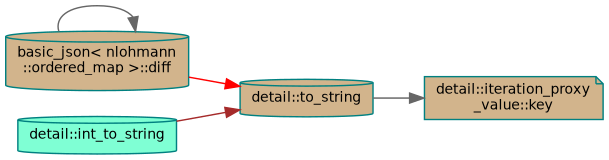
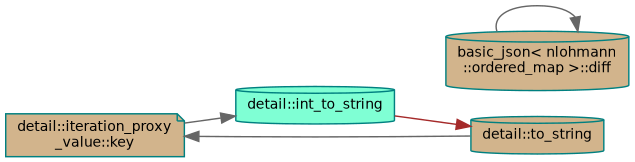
edge "basic_json< nlohmann ::ordered_map >::diff" -> "detail::to_string": removed
edge "detail::iteration_proxy _value::key" -> "detail::int_to_string": added
